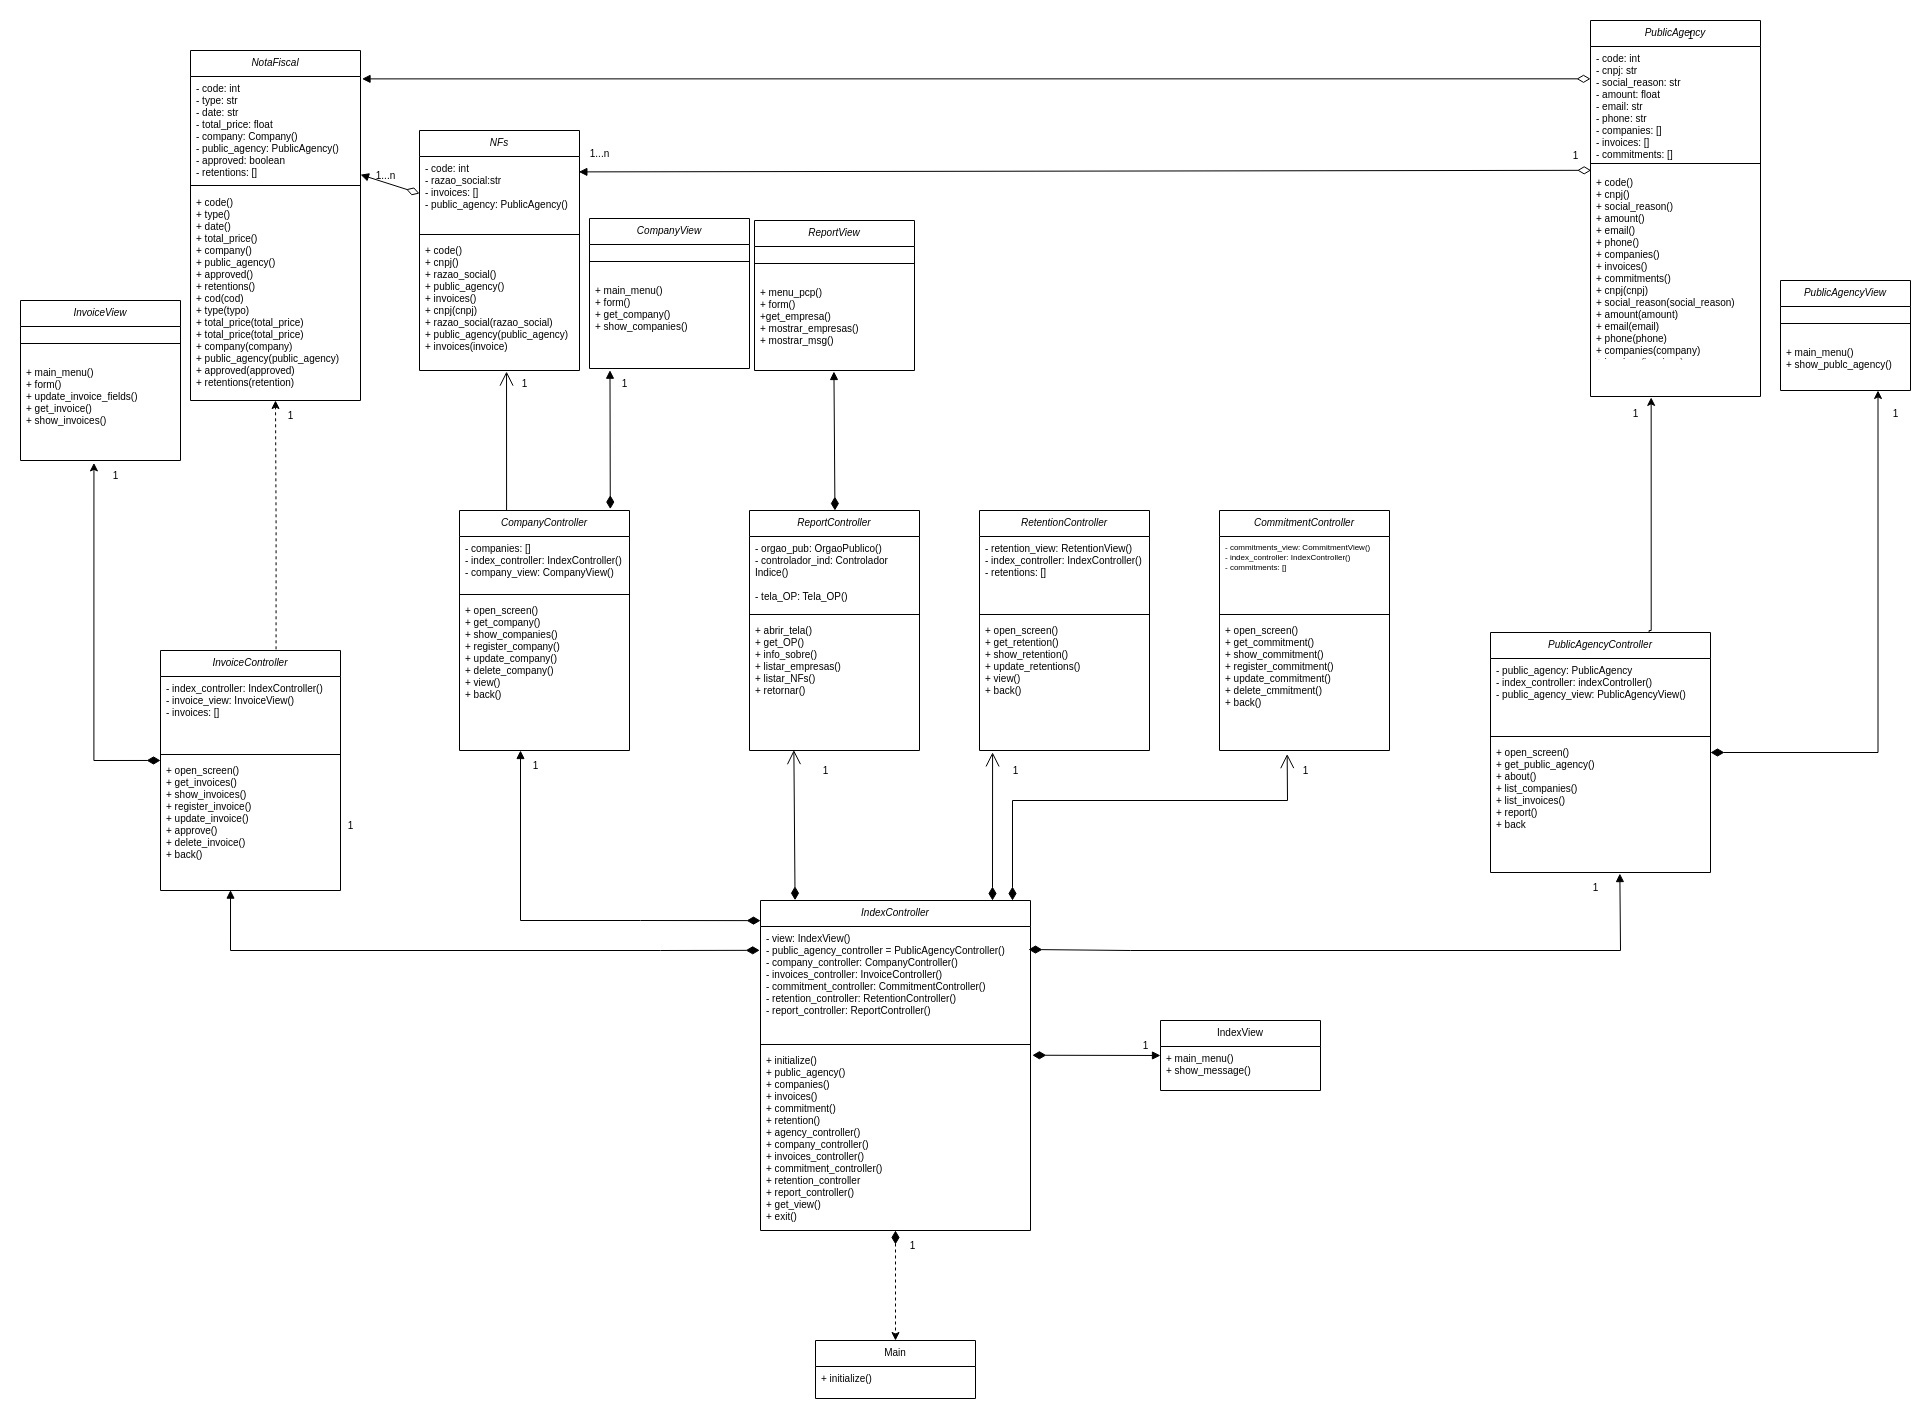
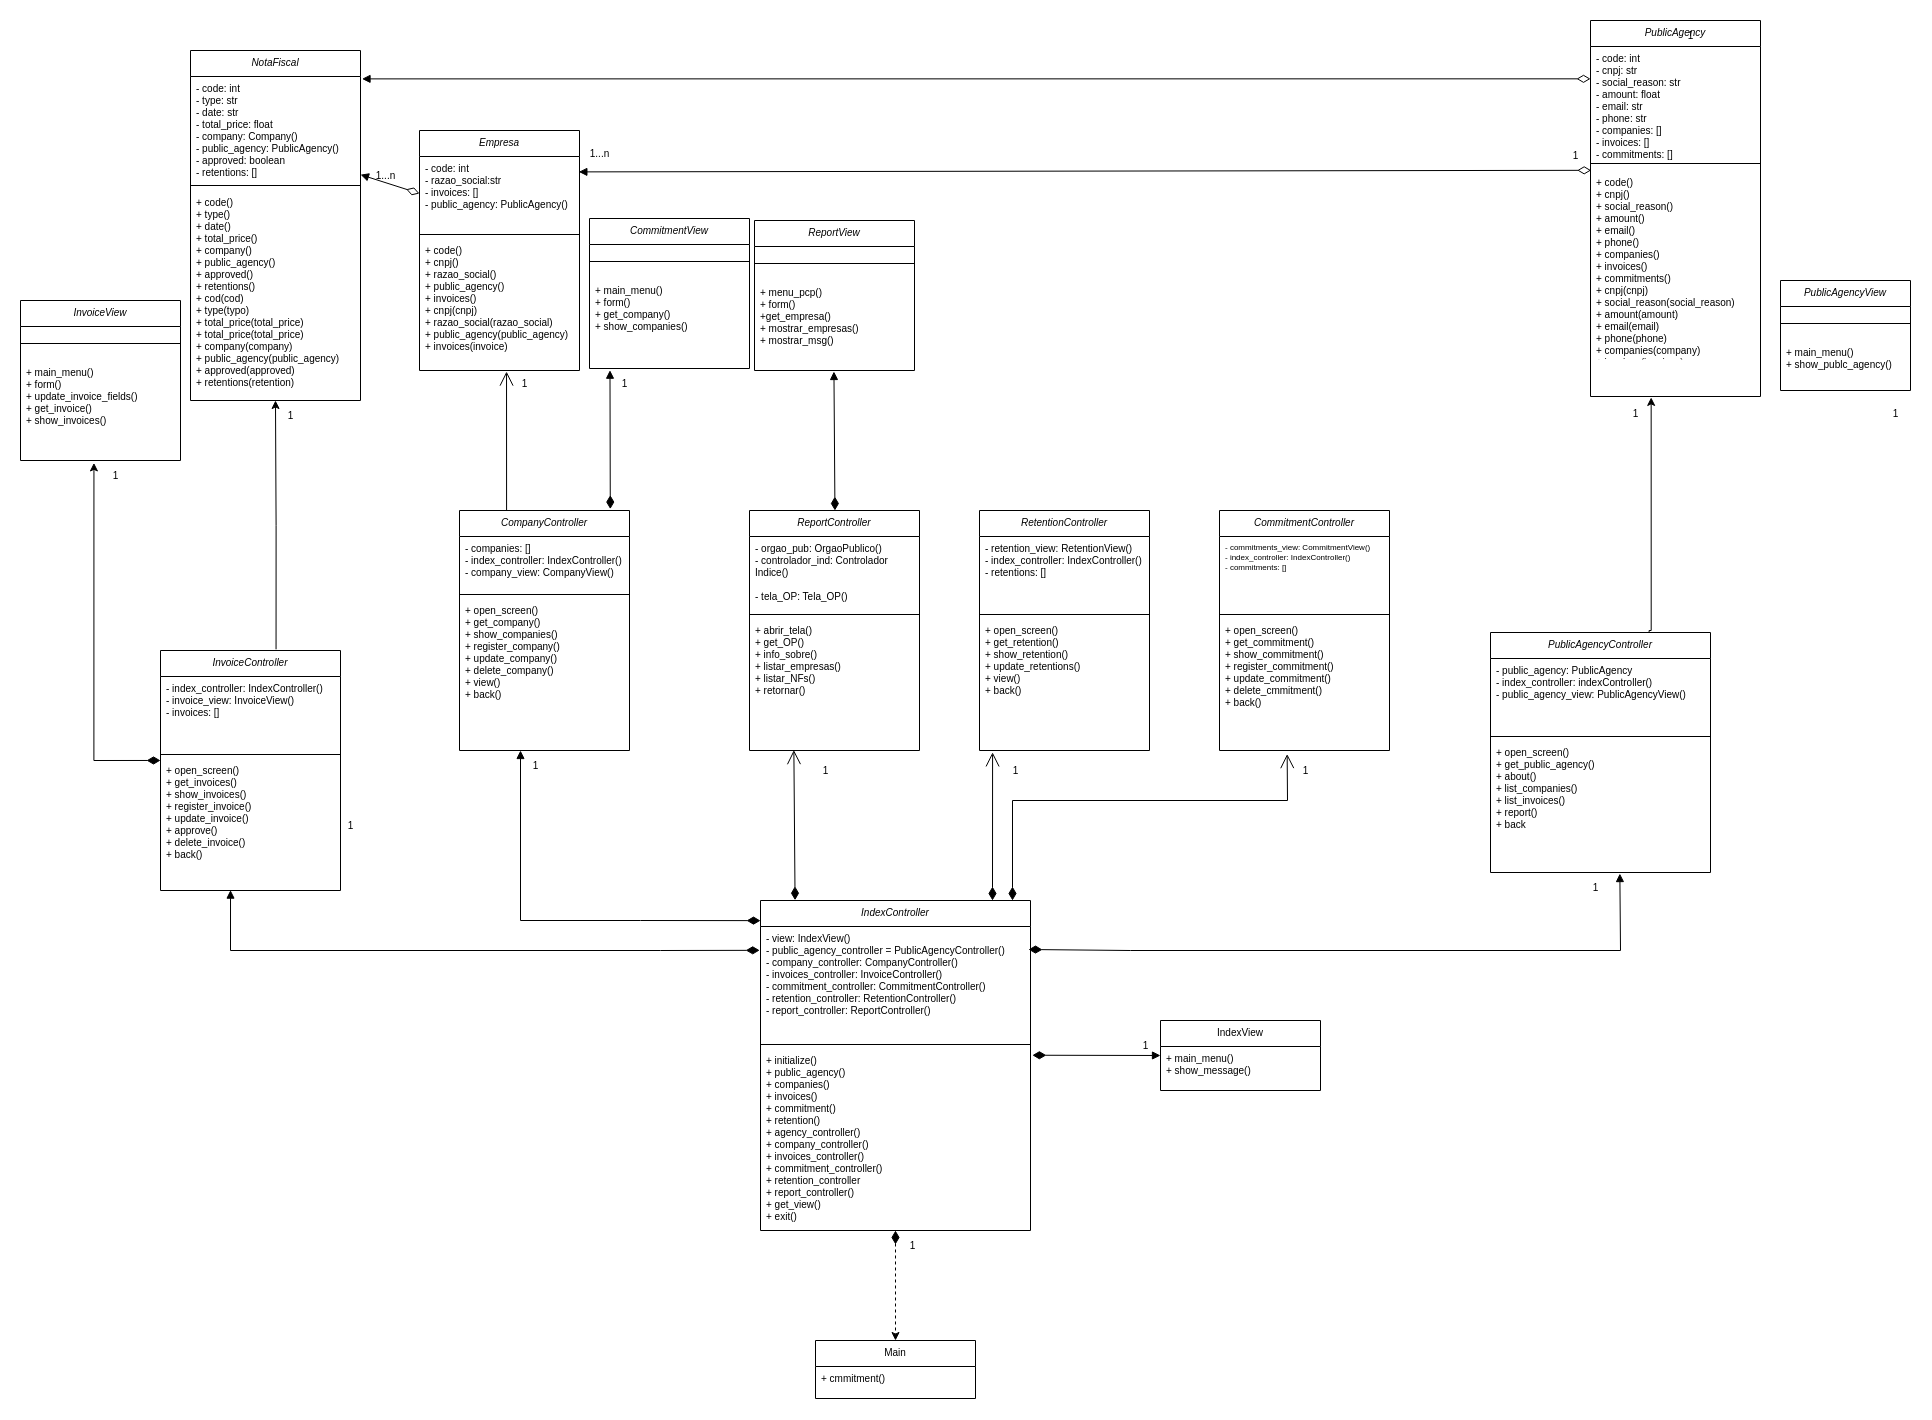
node "NFs": label "NFs" -> "Empresa"
node "CompanyView": label "CompanyView" -> "CommitmentView"
edge "InvoiceController" -> "NotaFiscal": style dashed -> solid
edge "PublicAgencyView" -- "PublicAgencyController": removed
node "+ initialize()": label "+ initialize()" -> "+ cmmitment()"
